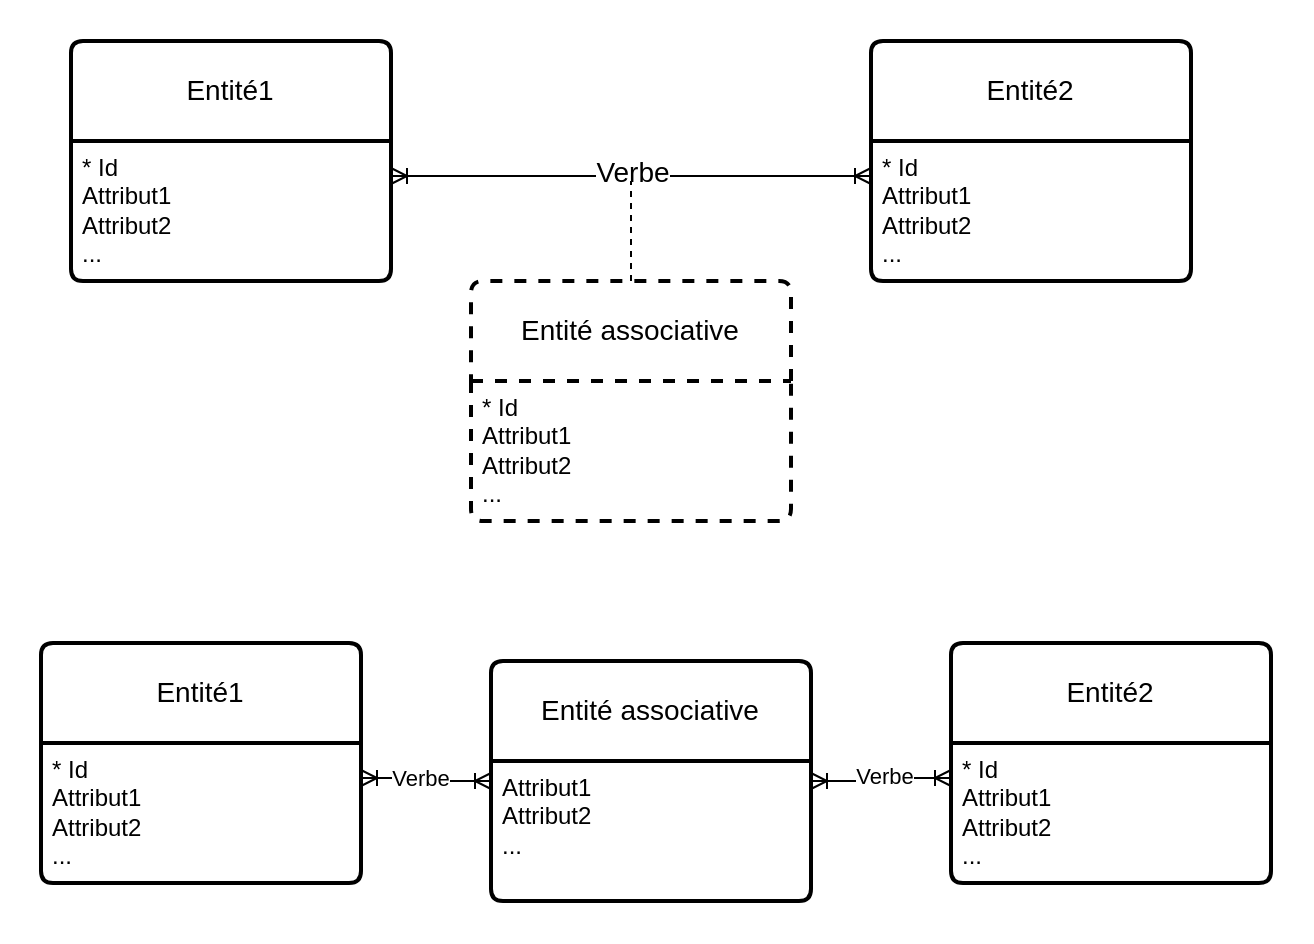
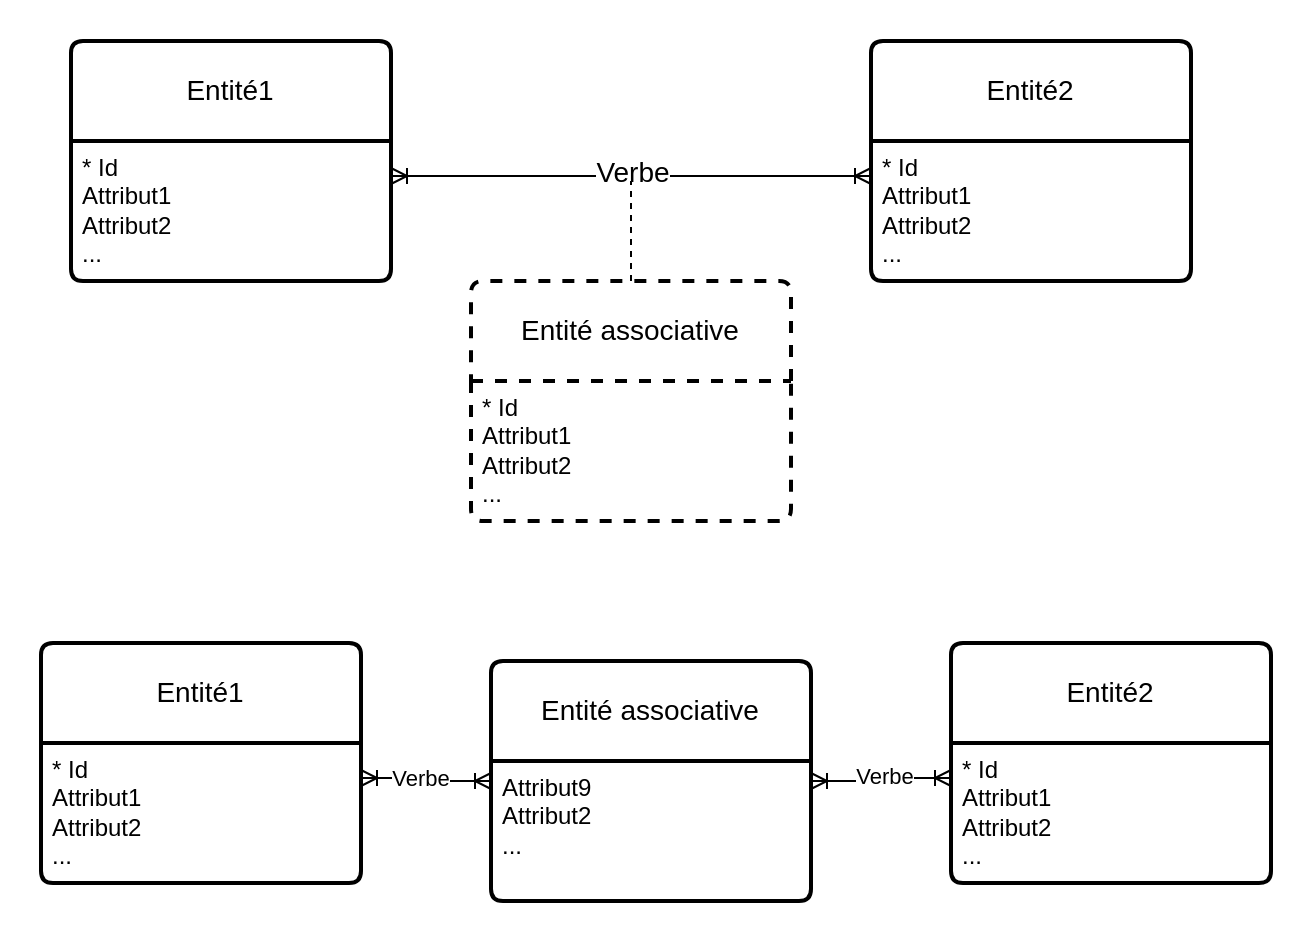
node "Attribut1 Attribut2 ...": label "Attribut1 Attribut2 ..." -> "Attribut9 Attribut2 ..."
